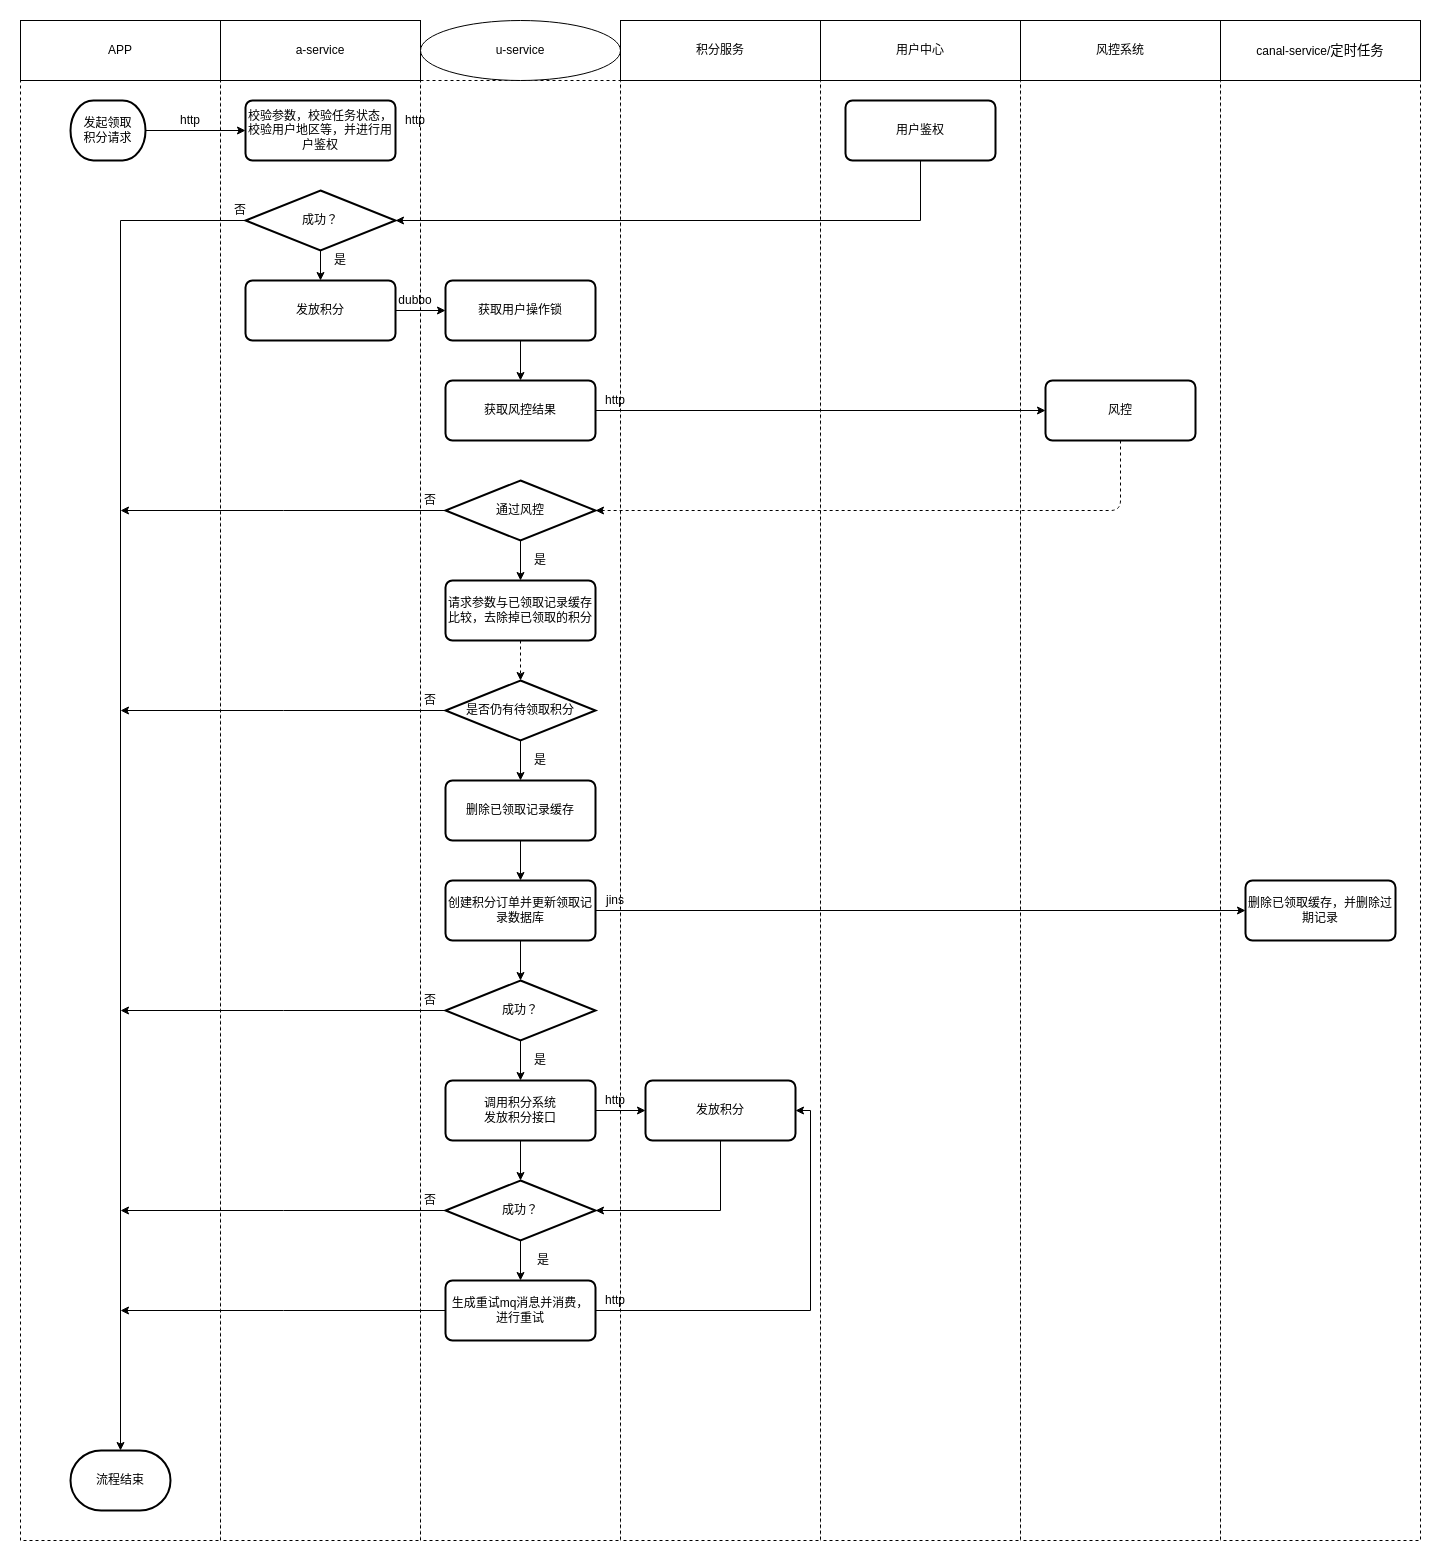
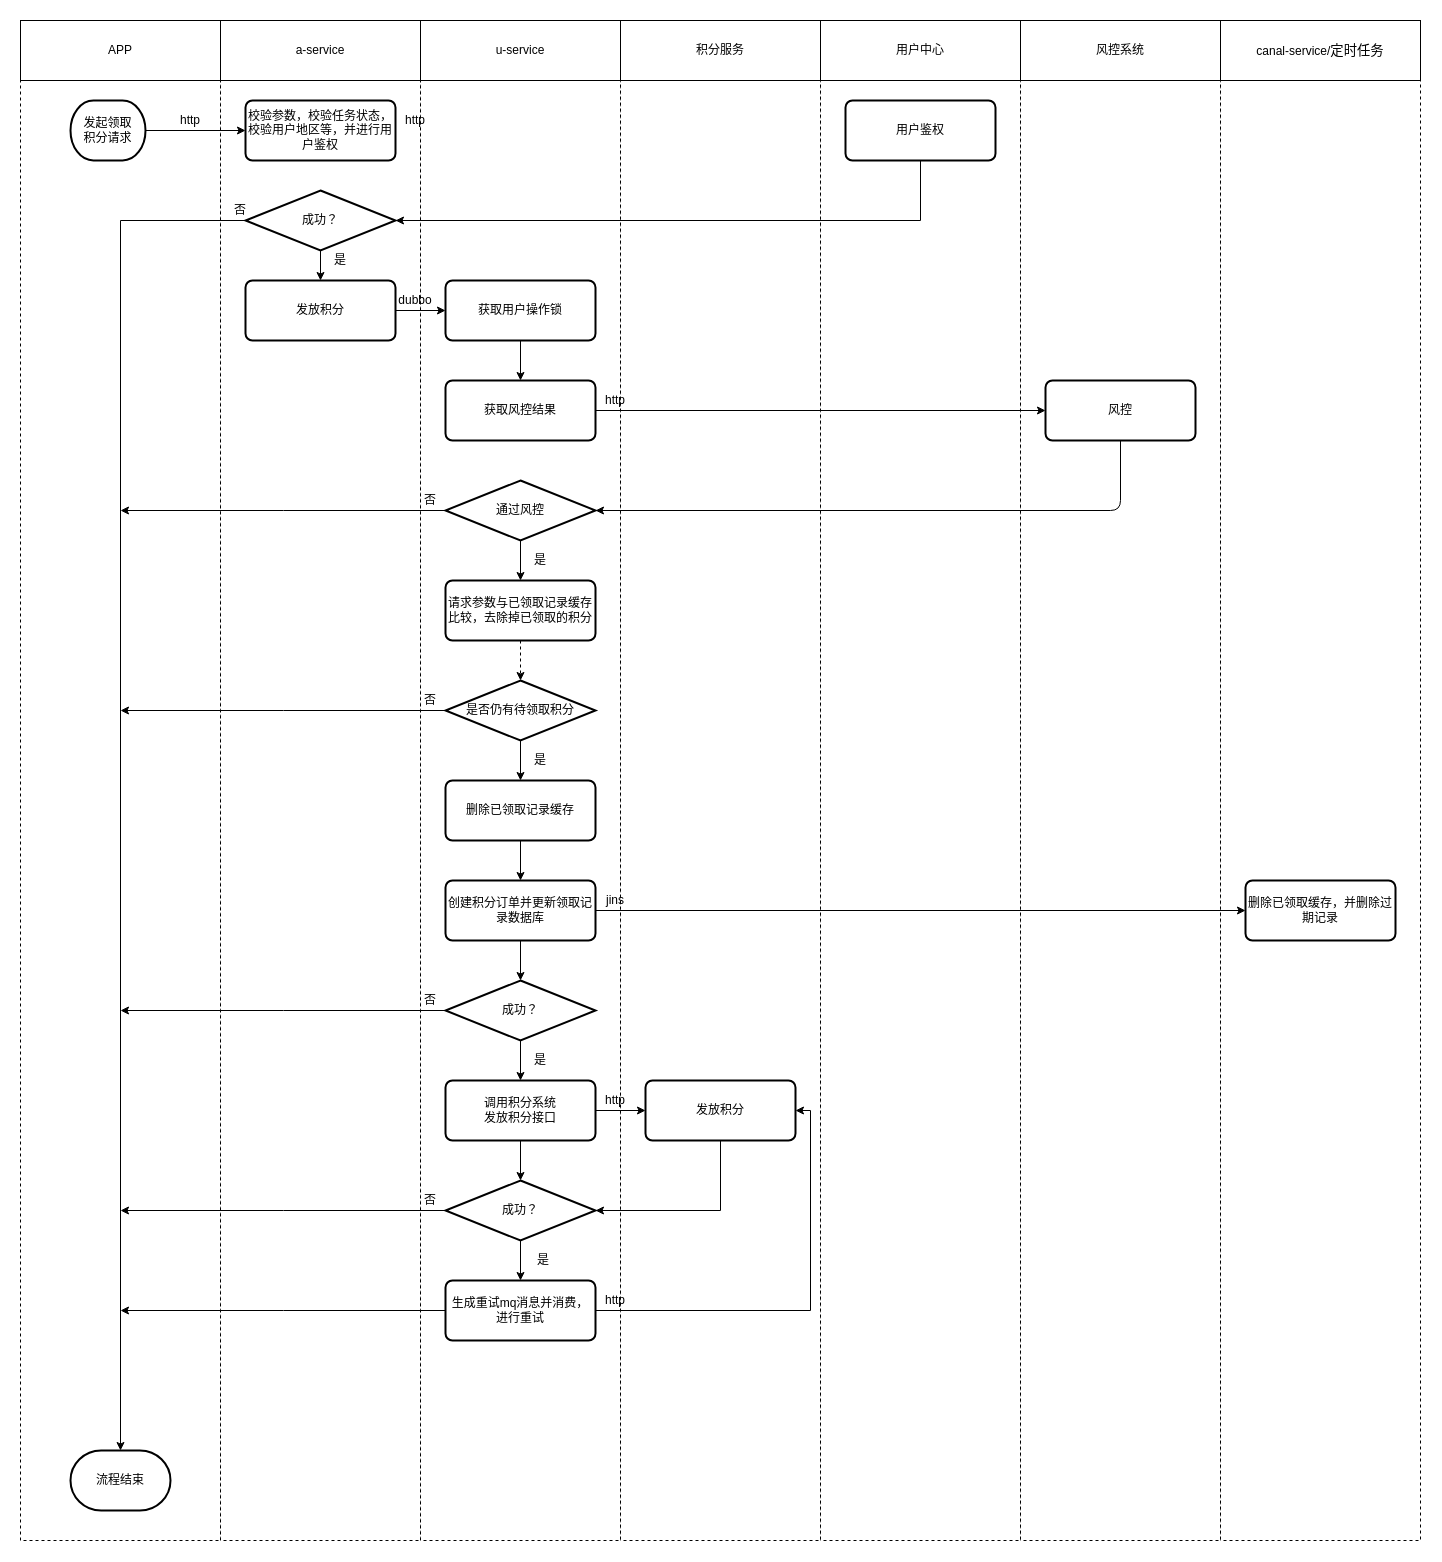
node "u-service": shape ellipse -> rectangle
edge "风控" -> "通过风控": style dashed -> solid
